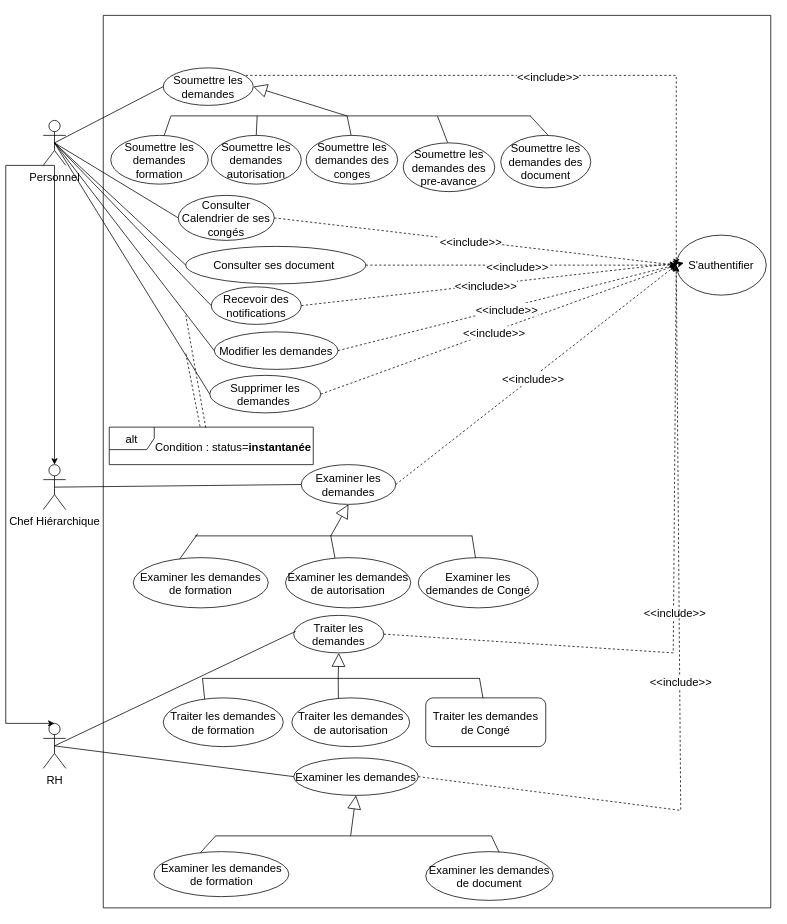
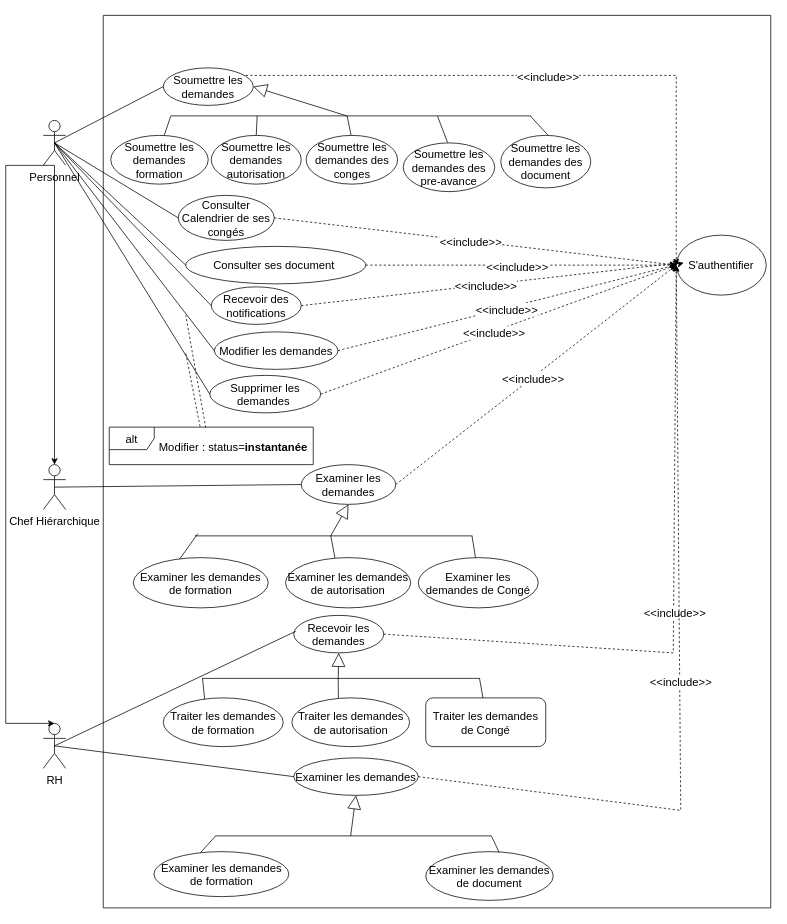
node "Condition : status=instantanée": label "Condition : status=instantanée" -> "Modifier : status=instantanée"
node "Traiter les demandes": label "Traiter les demandes" -> "Recevoir les demandes"
